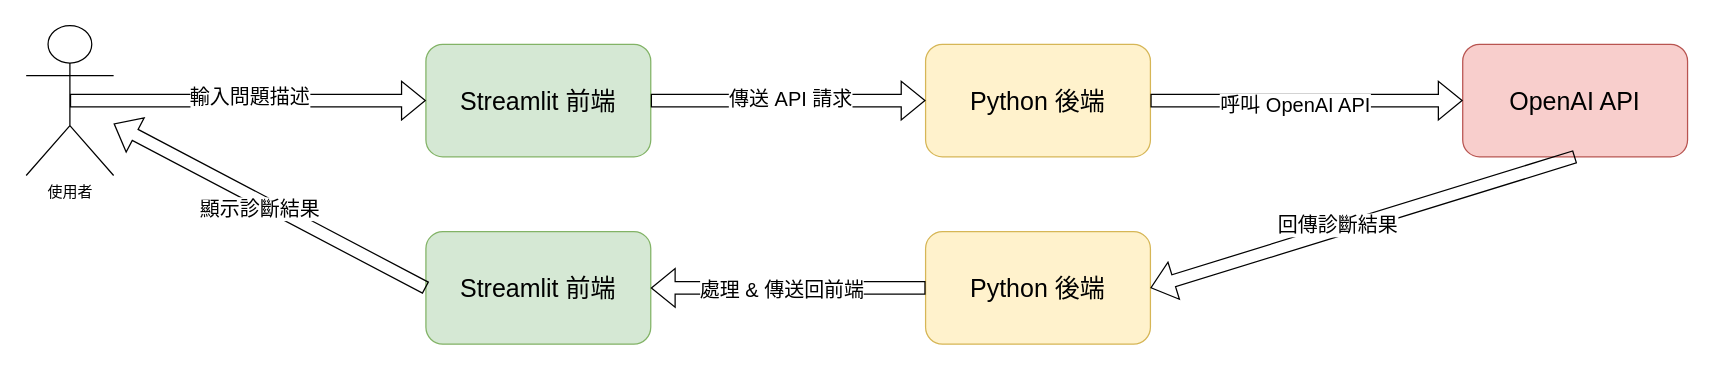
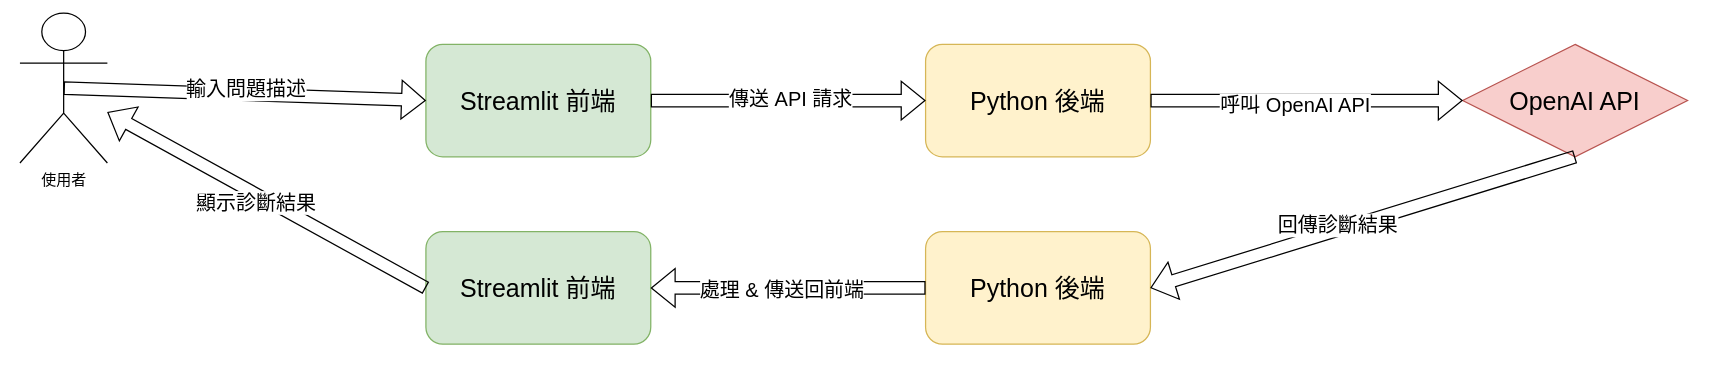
node "使用者": moved (69, 101) -> (63, 88)
node "OpenAI API": shape rounded rectangle -> diamond
